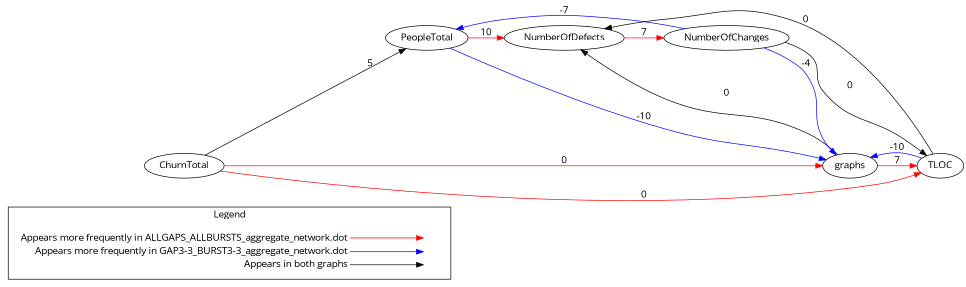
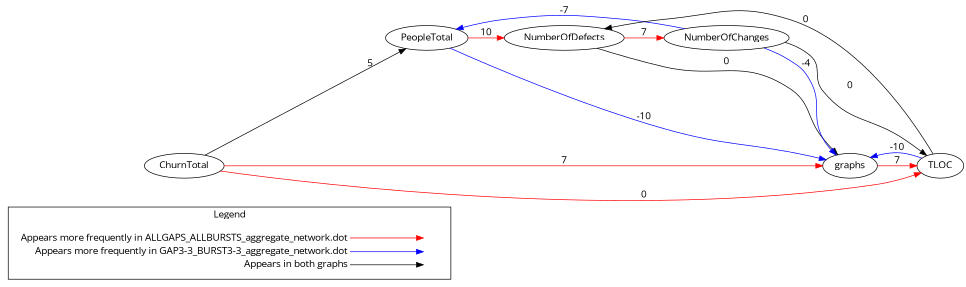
edge "graphs" -> "NumberOfDefects": reversed
edge "ChurnTotal" -> "graphs": label "0" -> "7"
